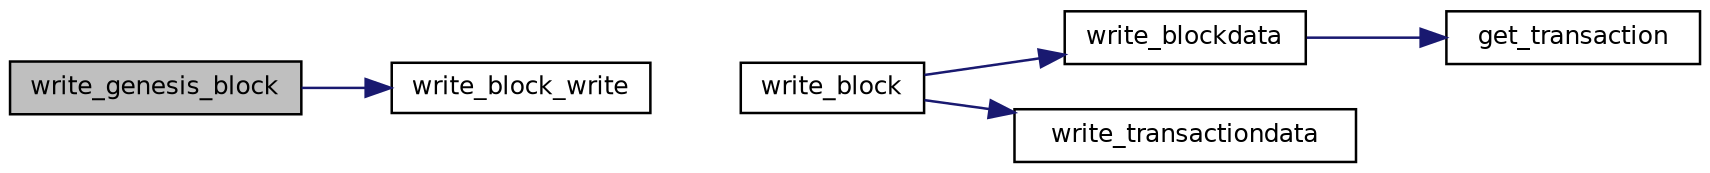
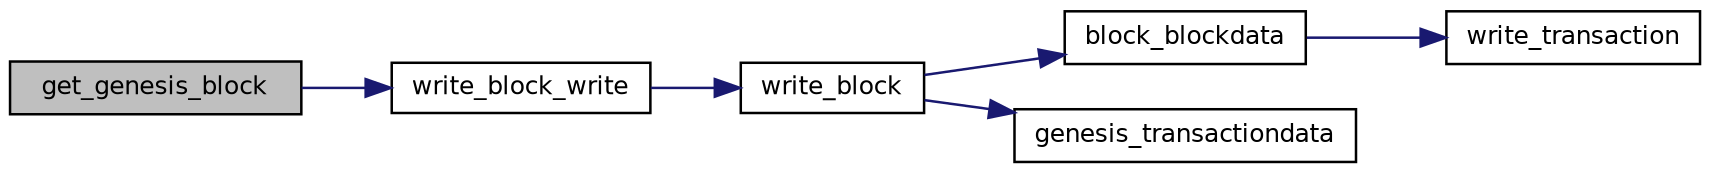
node "write_blockdata": label "write_blockdata" -> "block_blockdata"
node "get_transaction": label "get_transaction" -> "write_transaction"
node "write_genesis_block": label "write_genesis_block" -> "get_genesis_block"
edge "write_block_write" -> "write_block": added
node "write_transactiondata": label "write_transactiondata" -> "genesis_transactiondata"
